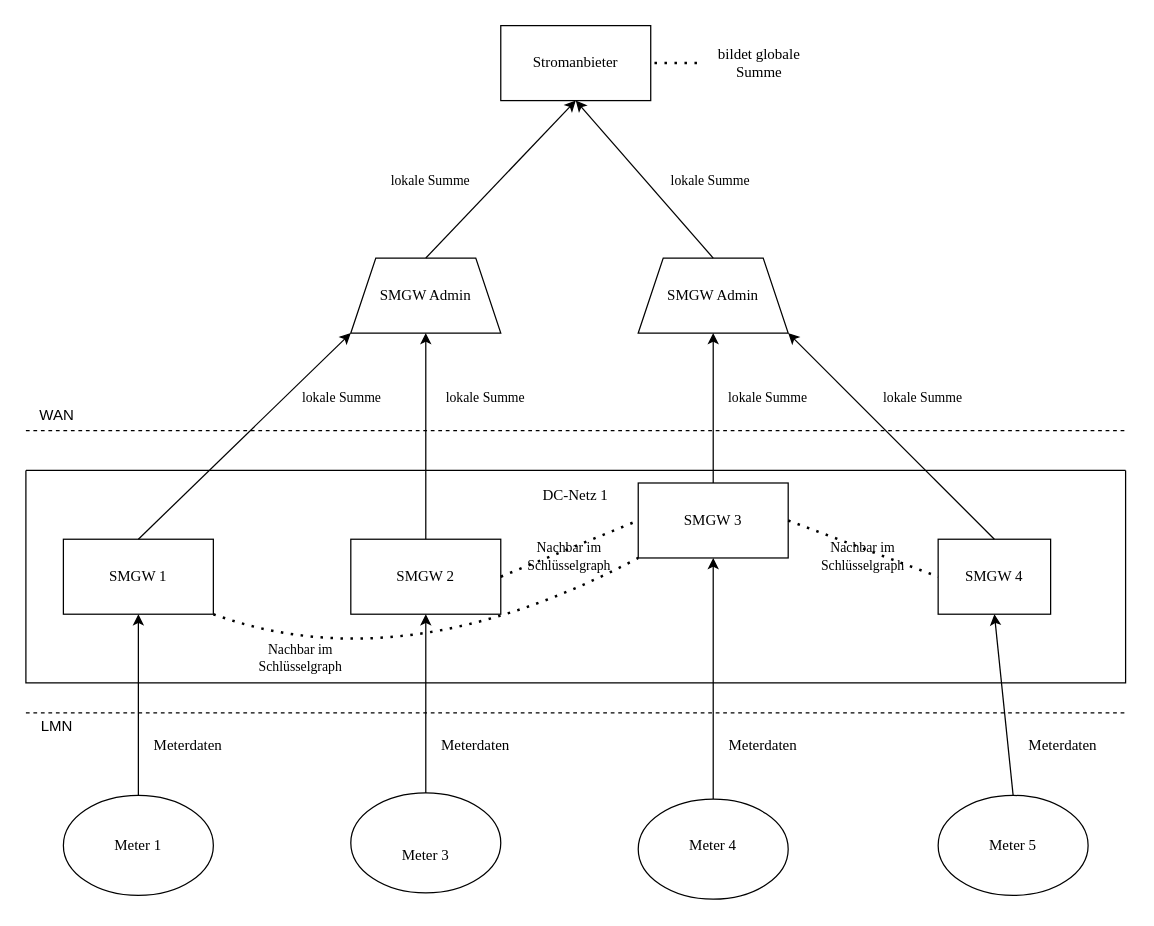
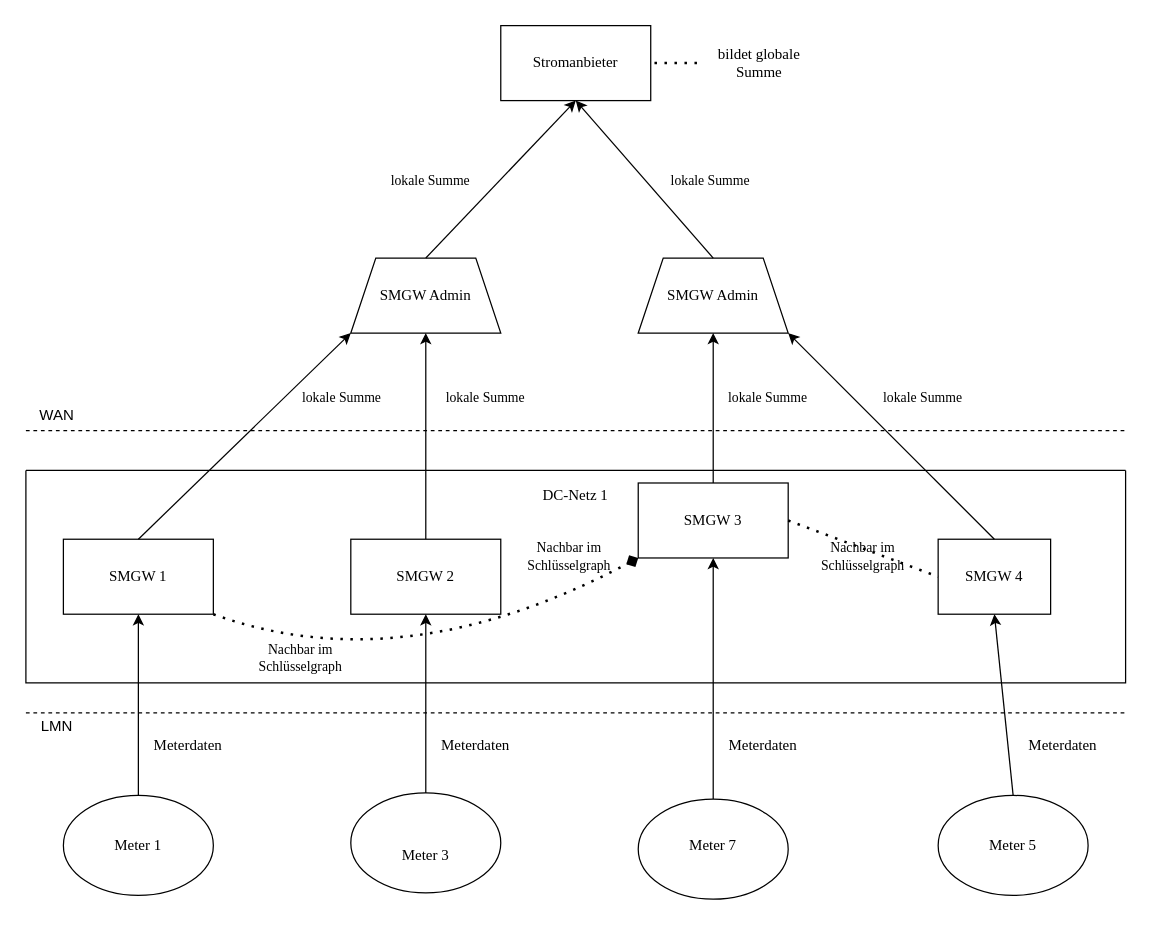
edge "SMGW 3" -- "SMGW 2": removed
edge "SMGW 3" -- "SMGW 1": arrowhead none -> diamond
node "Meter 4": label "Meter 4" -> "Meter 7"
